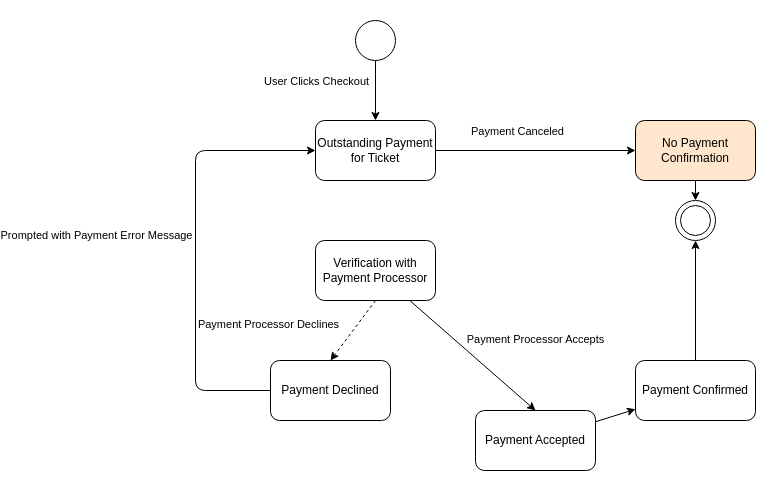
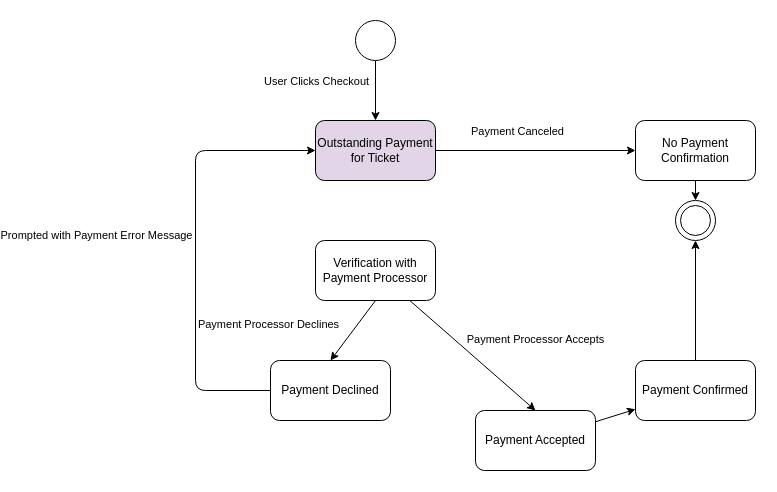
node "Outstanding Payment for Ticket": fillcolor #ffffff -> #e1d5e7
node "No Payment Confirmation": fillcolor #ffe6cc -> #ffffff
edge "Verification with Payment Processor" -> "Payment Declined": style dashed -> solid
